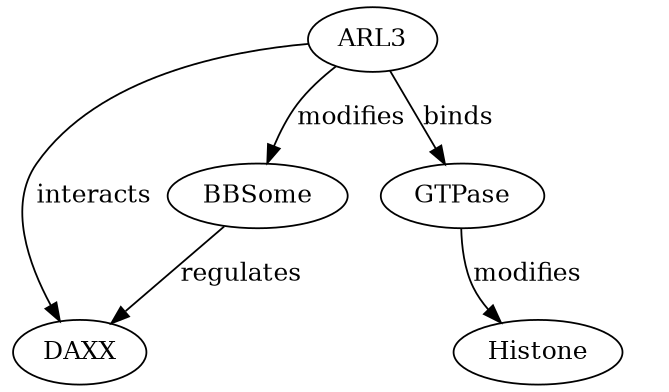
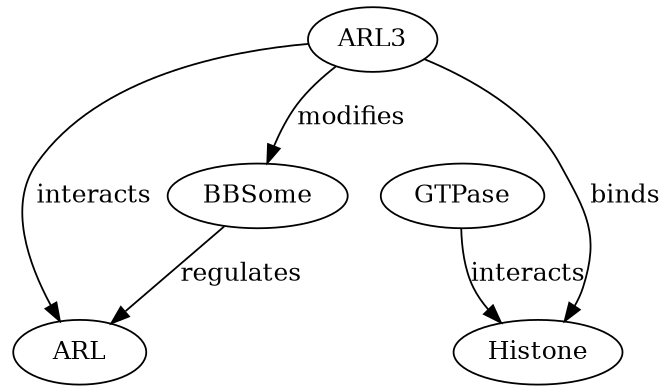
edge "ARL3" -> "GTPase": now "ARL3" -> "Histone"
edge "GTPase" -> "Histone": label "modifies" -> "interacts"
node "DAXX": label "DAXX" -> "ARL"
